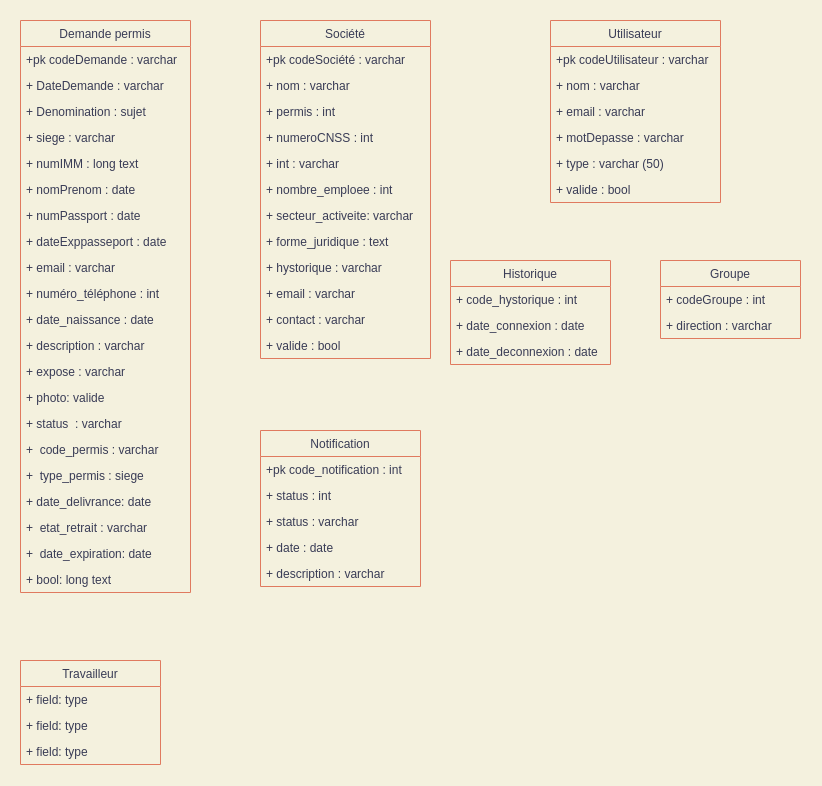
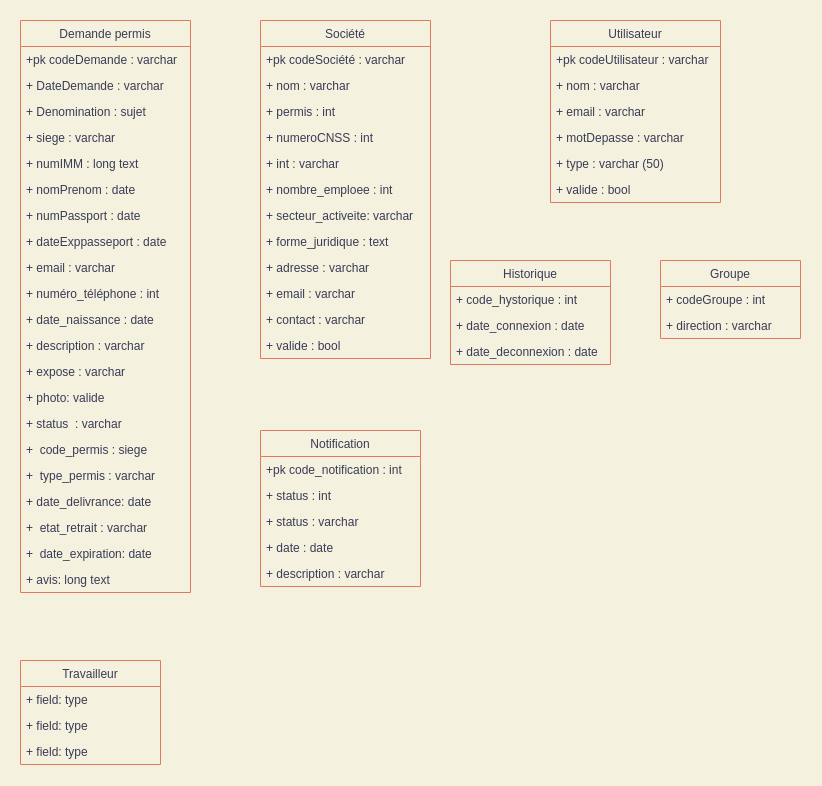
node "+ hystorique : varchar": label "+ hystorique : varchar" -> "+ adresse : varchar"
node "+ code_permis : varchar": label "+ code_permis : varchar" -> "+ code_permis : siege"
node "+ type_permis : siege": label "+ type_permis : siege" -> "+ type_permis : varchar"
node "+ bool: long text": label "+ bool: long text" -> "+ avis: long text"
